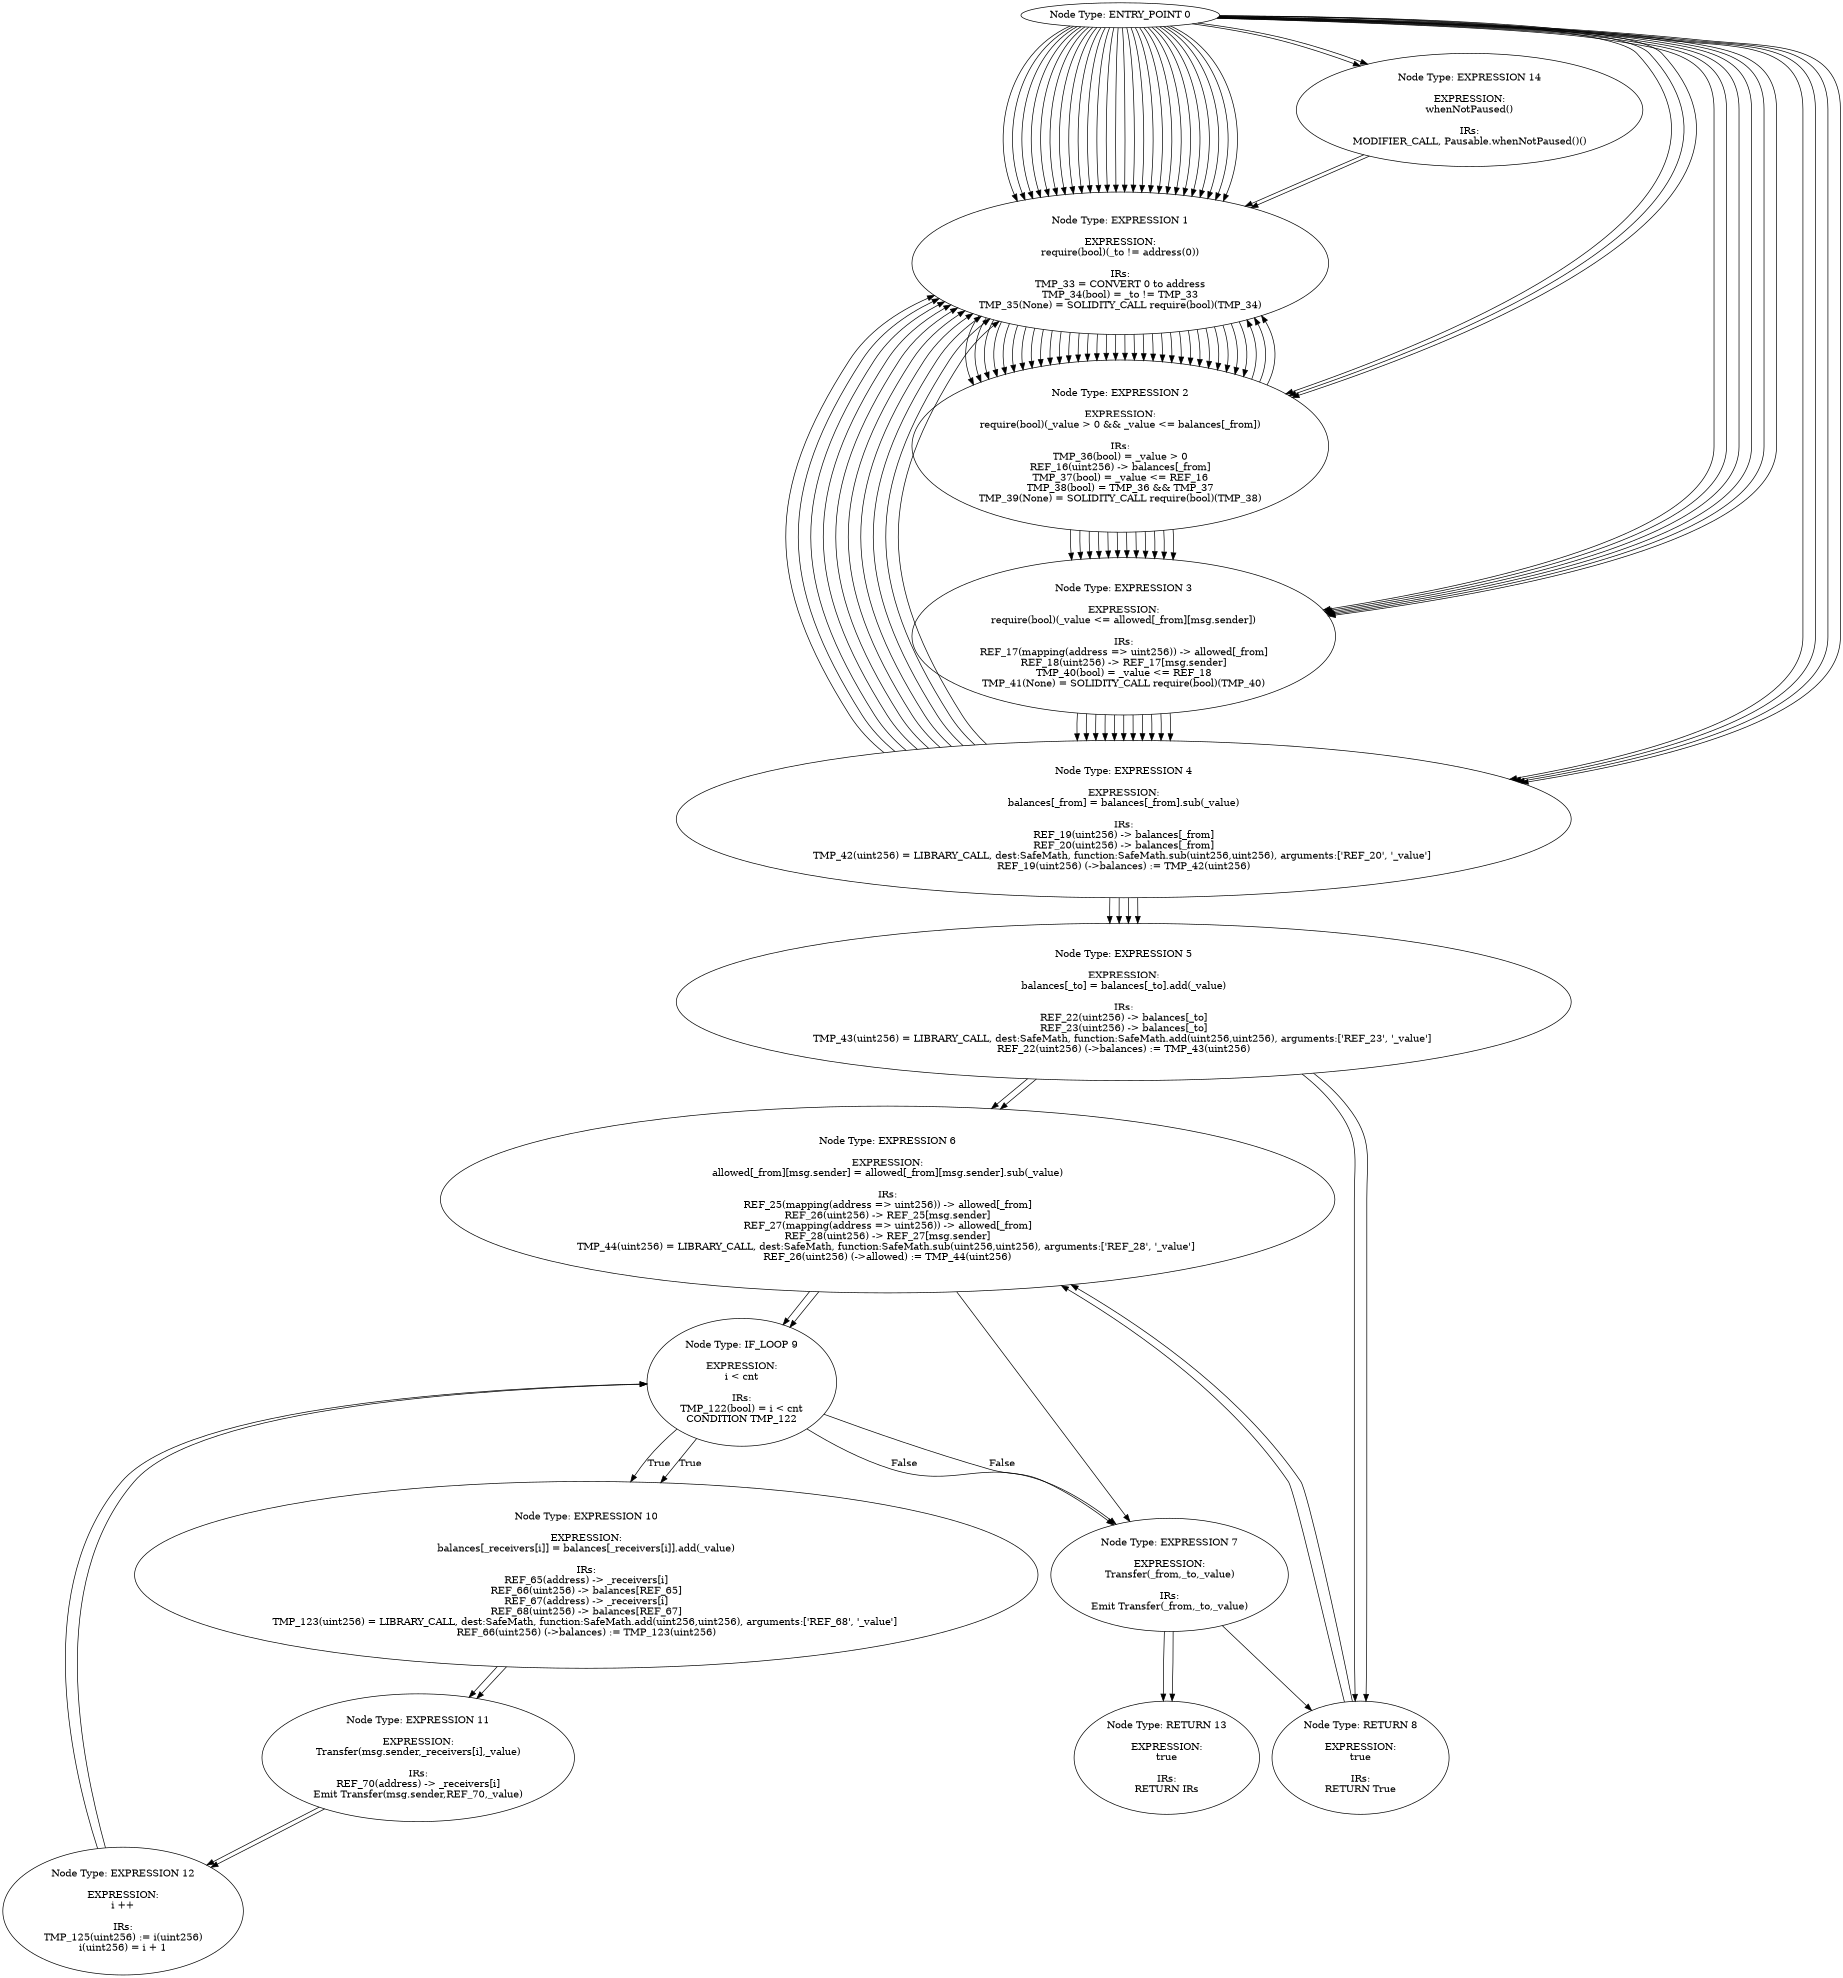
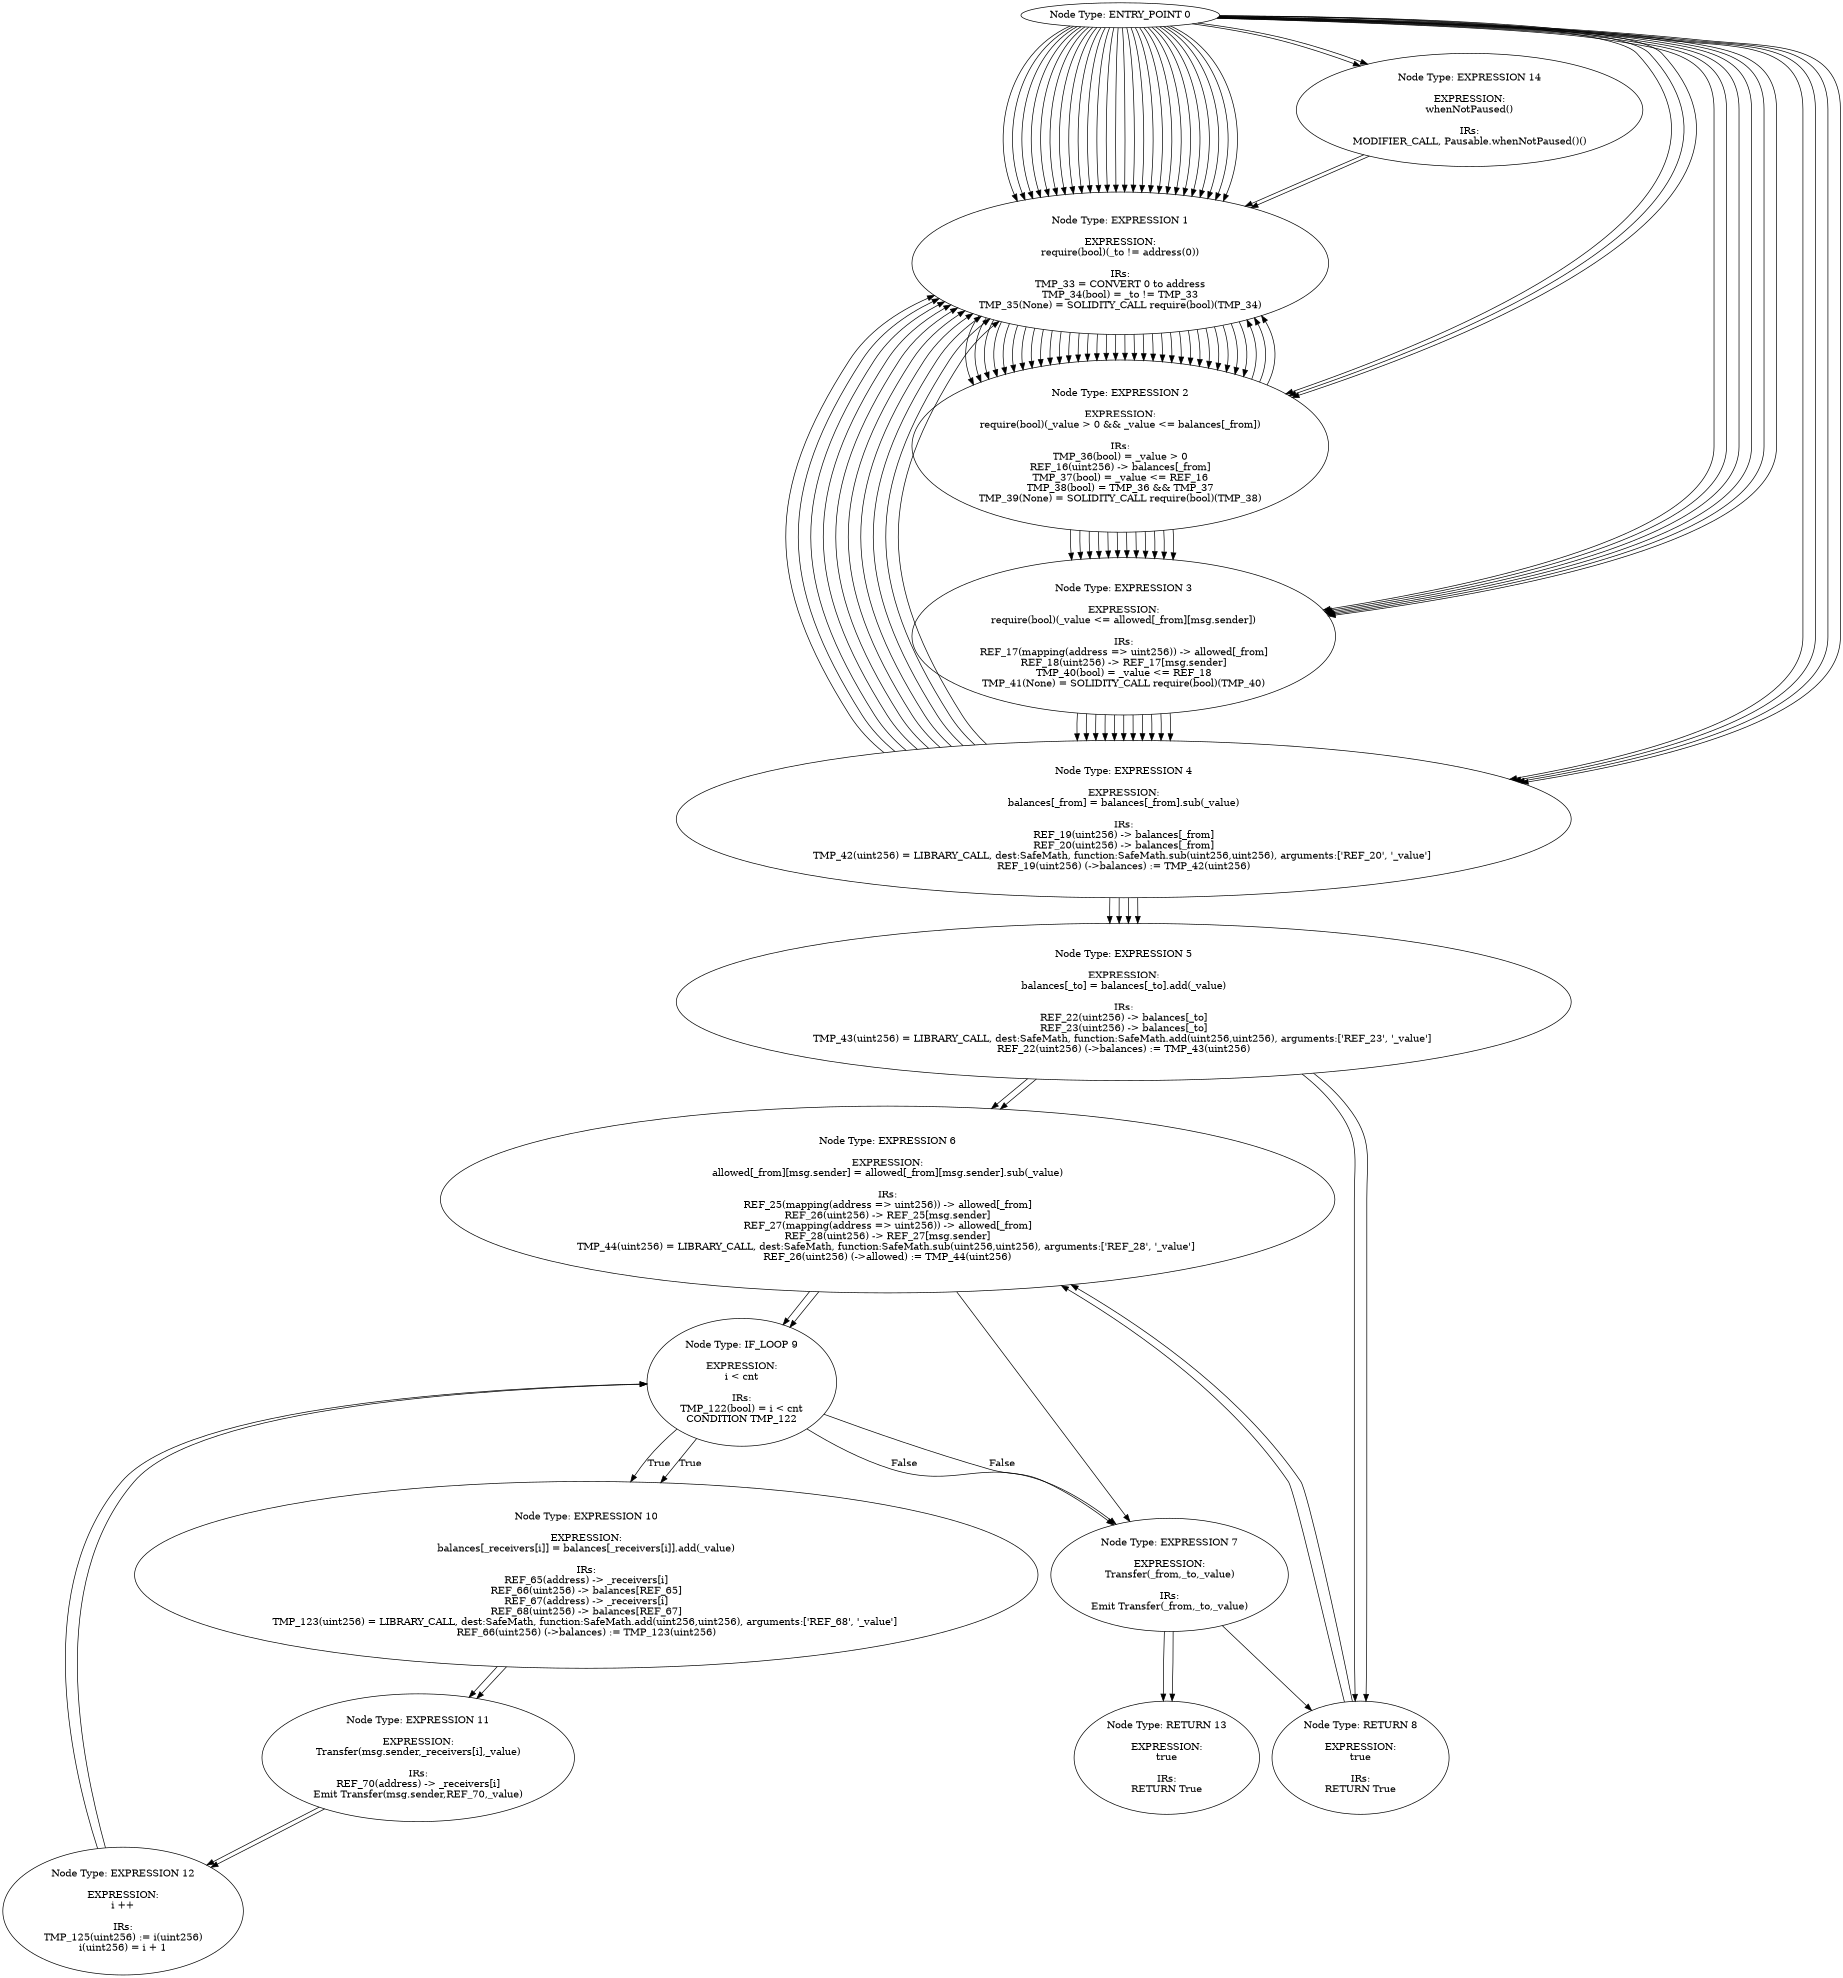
node "Node Type: RETURN 13 EXPRESSION: true IRs: RETURN IRs": label "Node Type: RETURN 13 EXPRESSION: true IRs: RETURN IRs" -> "Node Type: RETURN 13 EXPRESSION: true IRs: RETURN True"
